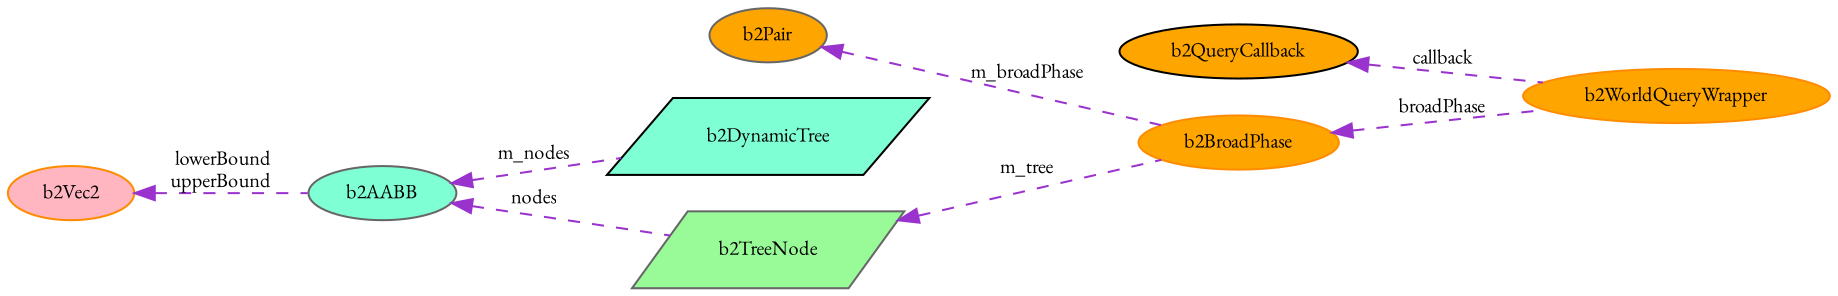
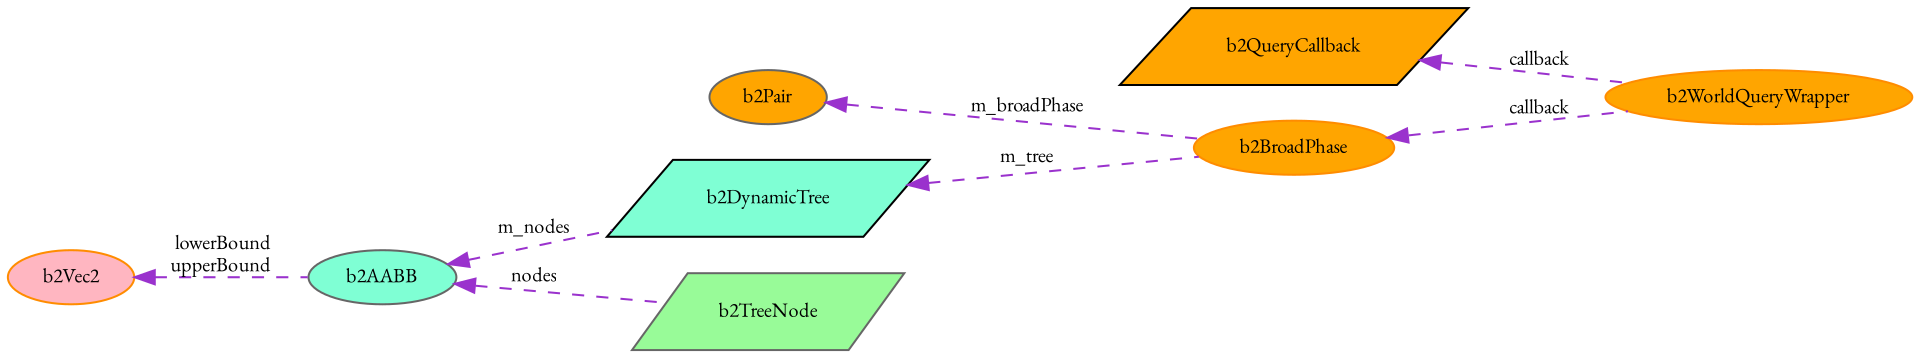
node "b2QueryCallback": shape ellipse -> parallelogram
edge "b2WorldQueryWrapper" -> "b2BroadPhase": label " broadPhase" -> " callback"
edge "b2BroadPhase" -> "b2TreeNode": now "b2BroadPhase" -> "b2DynamicTree"
